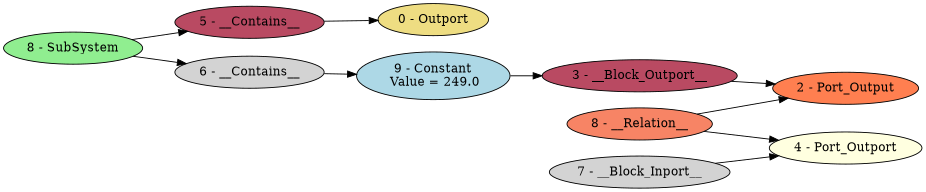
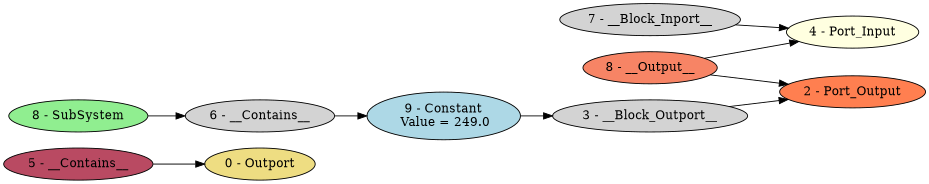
edge "8 - SubSystem" -> "5 - __Contains__": removed
node "3 - __Block_Outport__": fillcolor #b94a62 -> lightgray
node "8 - __Relation__": label "8 - __Relation__" -> "8 - __Output__"
node "4 - Port_Outport": label "4 - Port_Outport" -> "4 - Port_Input"
